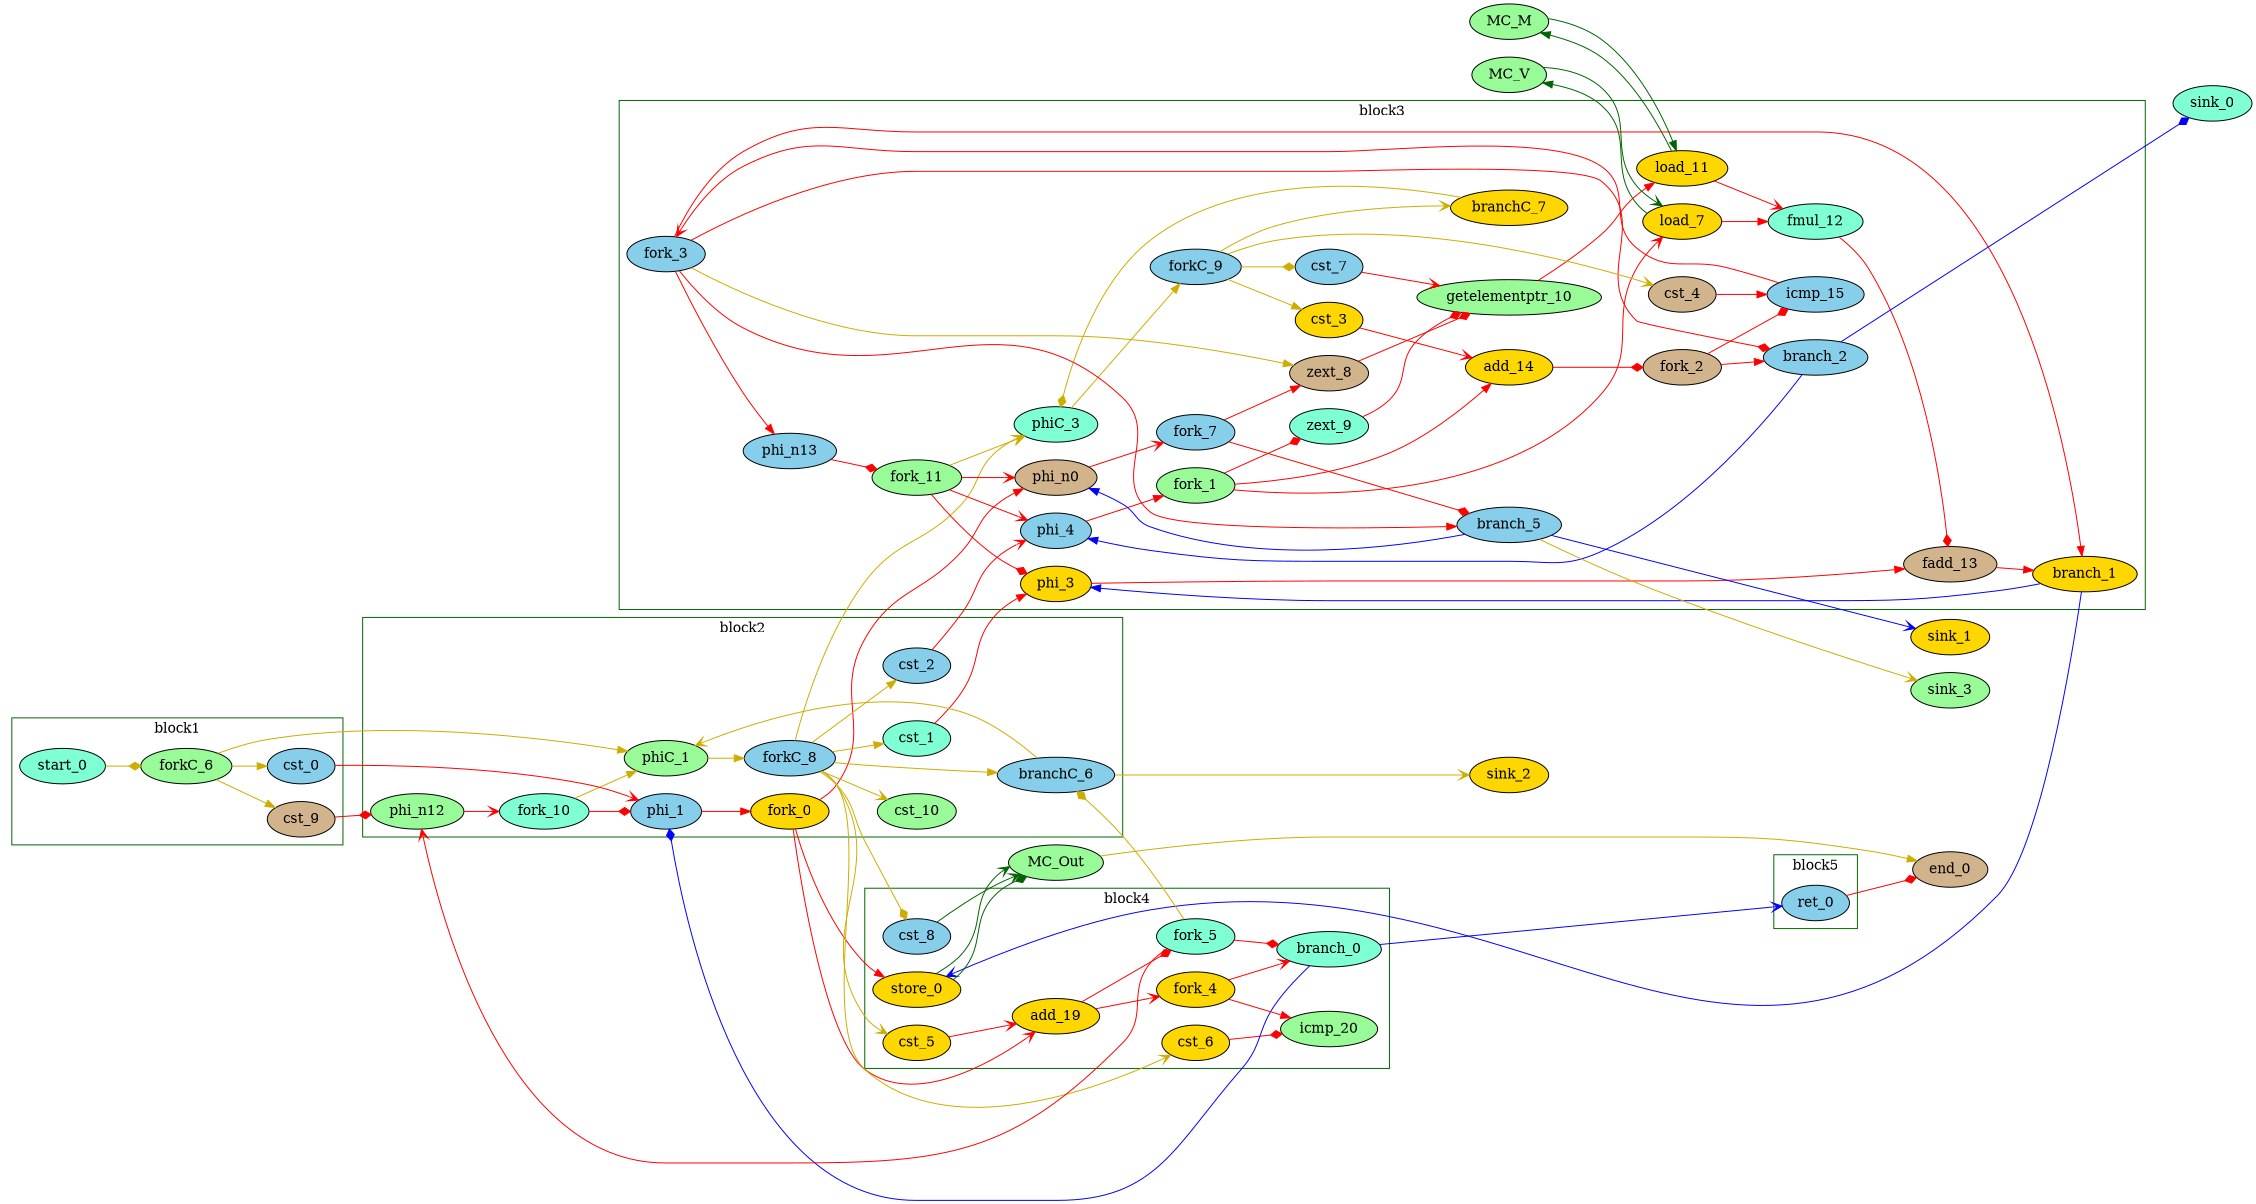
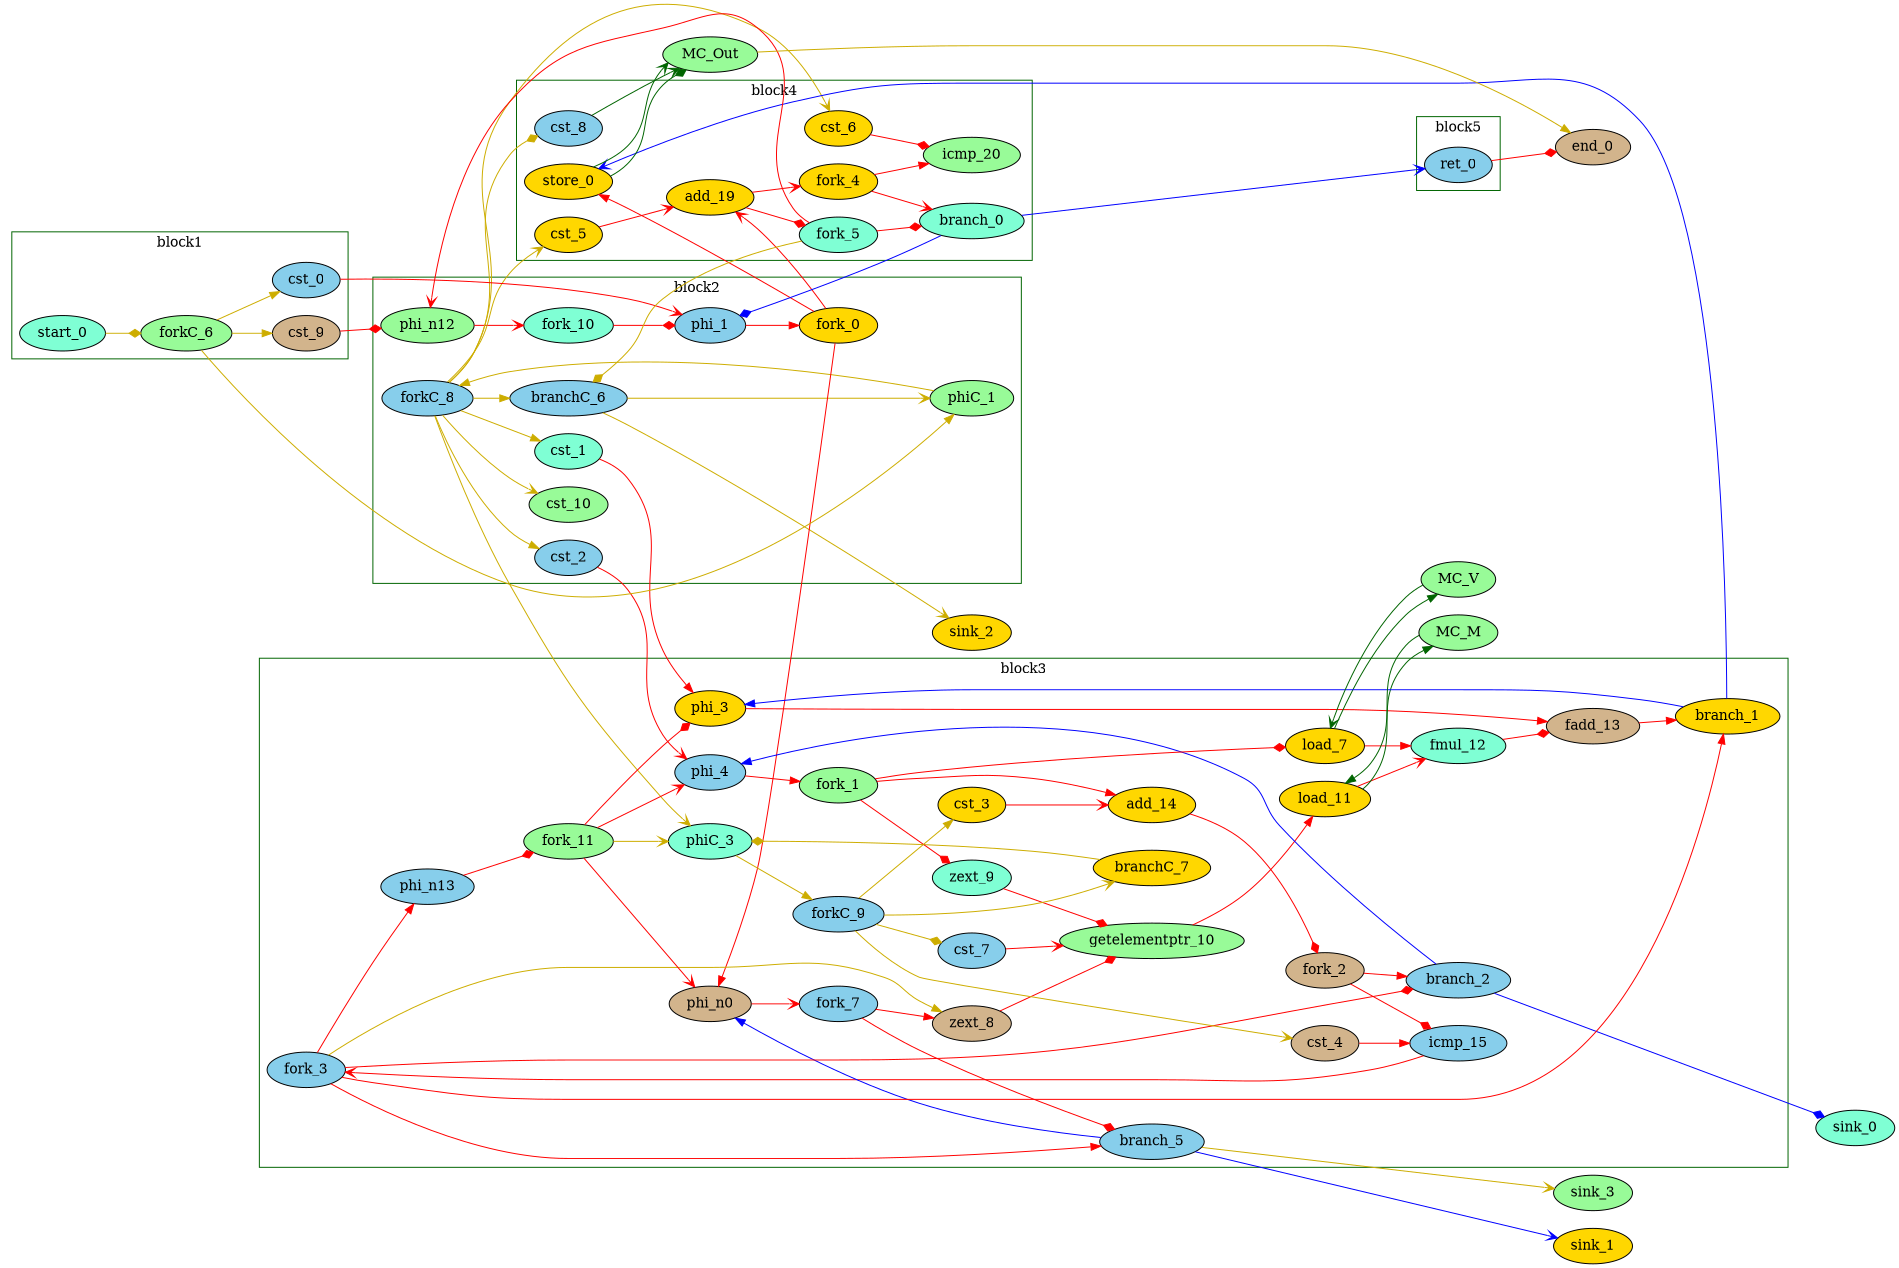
edge "fork_1" -> "load_7": arrowhead vee -> diamond
edge "fork_10" -> "phiC_1": removed
